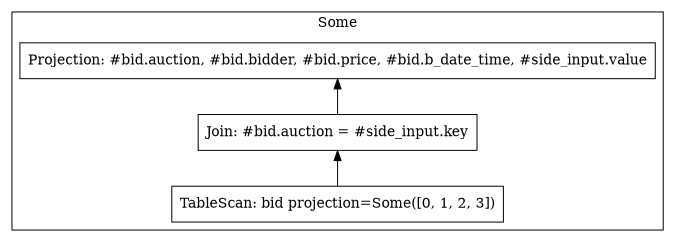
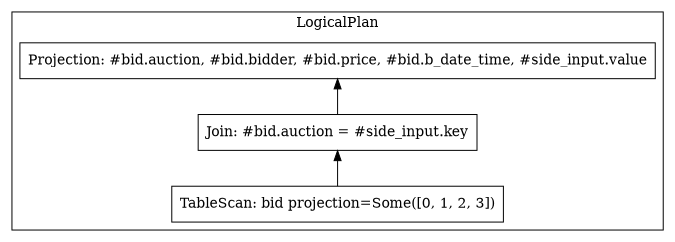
cluster "Some": label "Some" -> "LogicalPlan"
